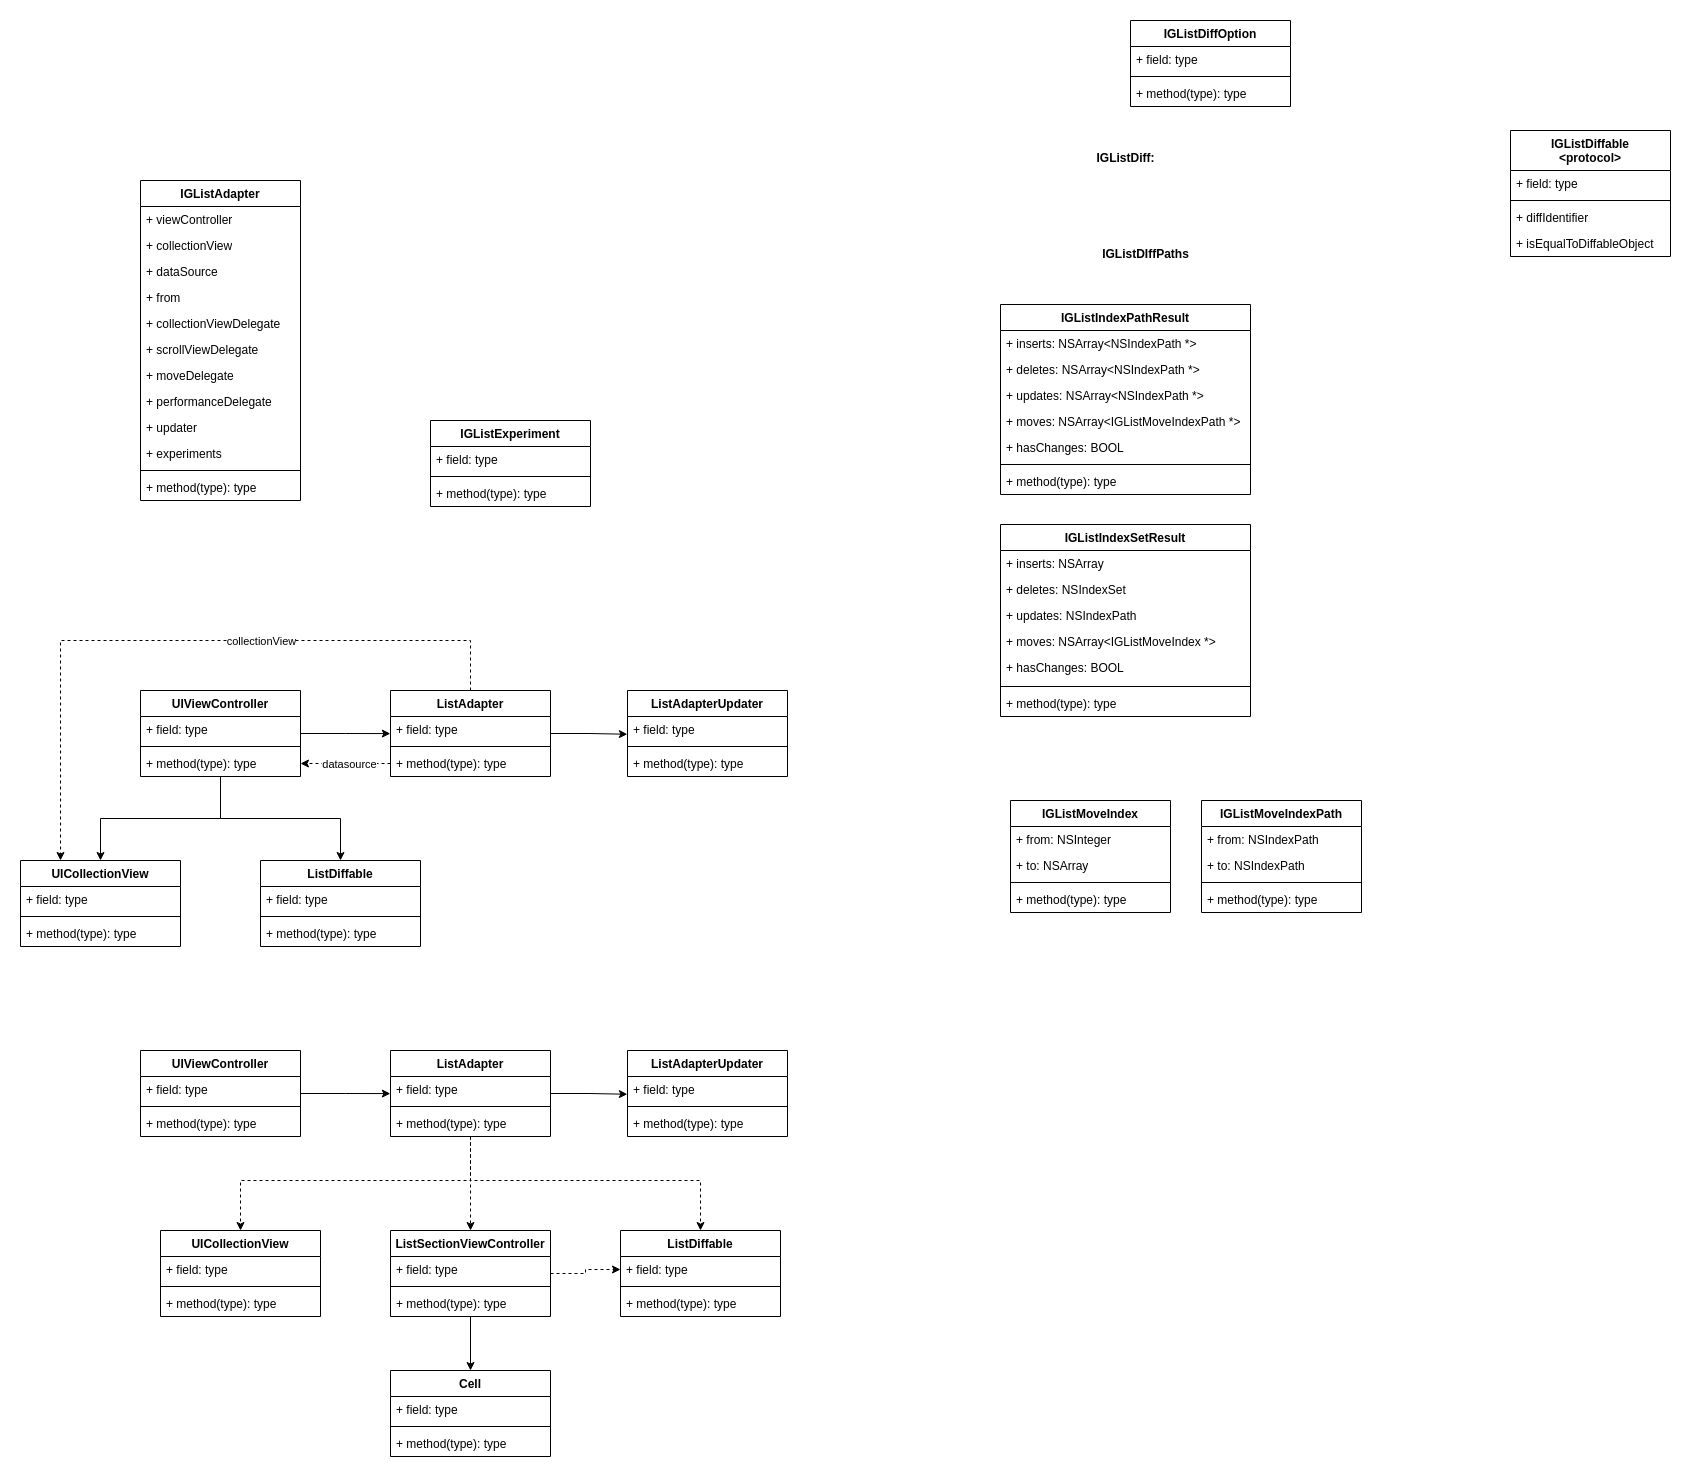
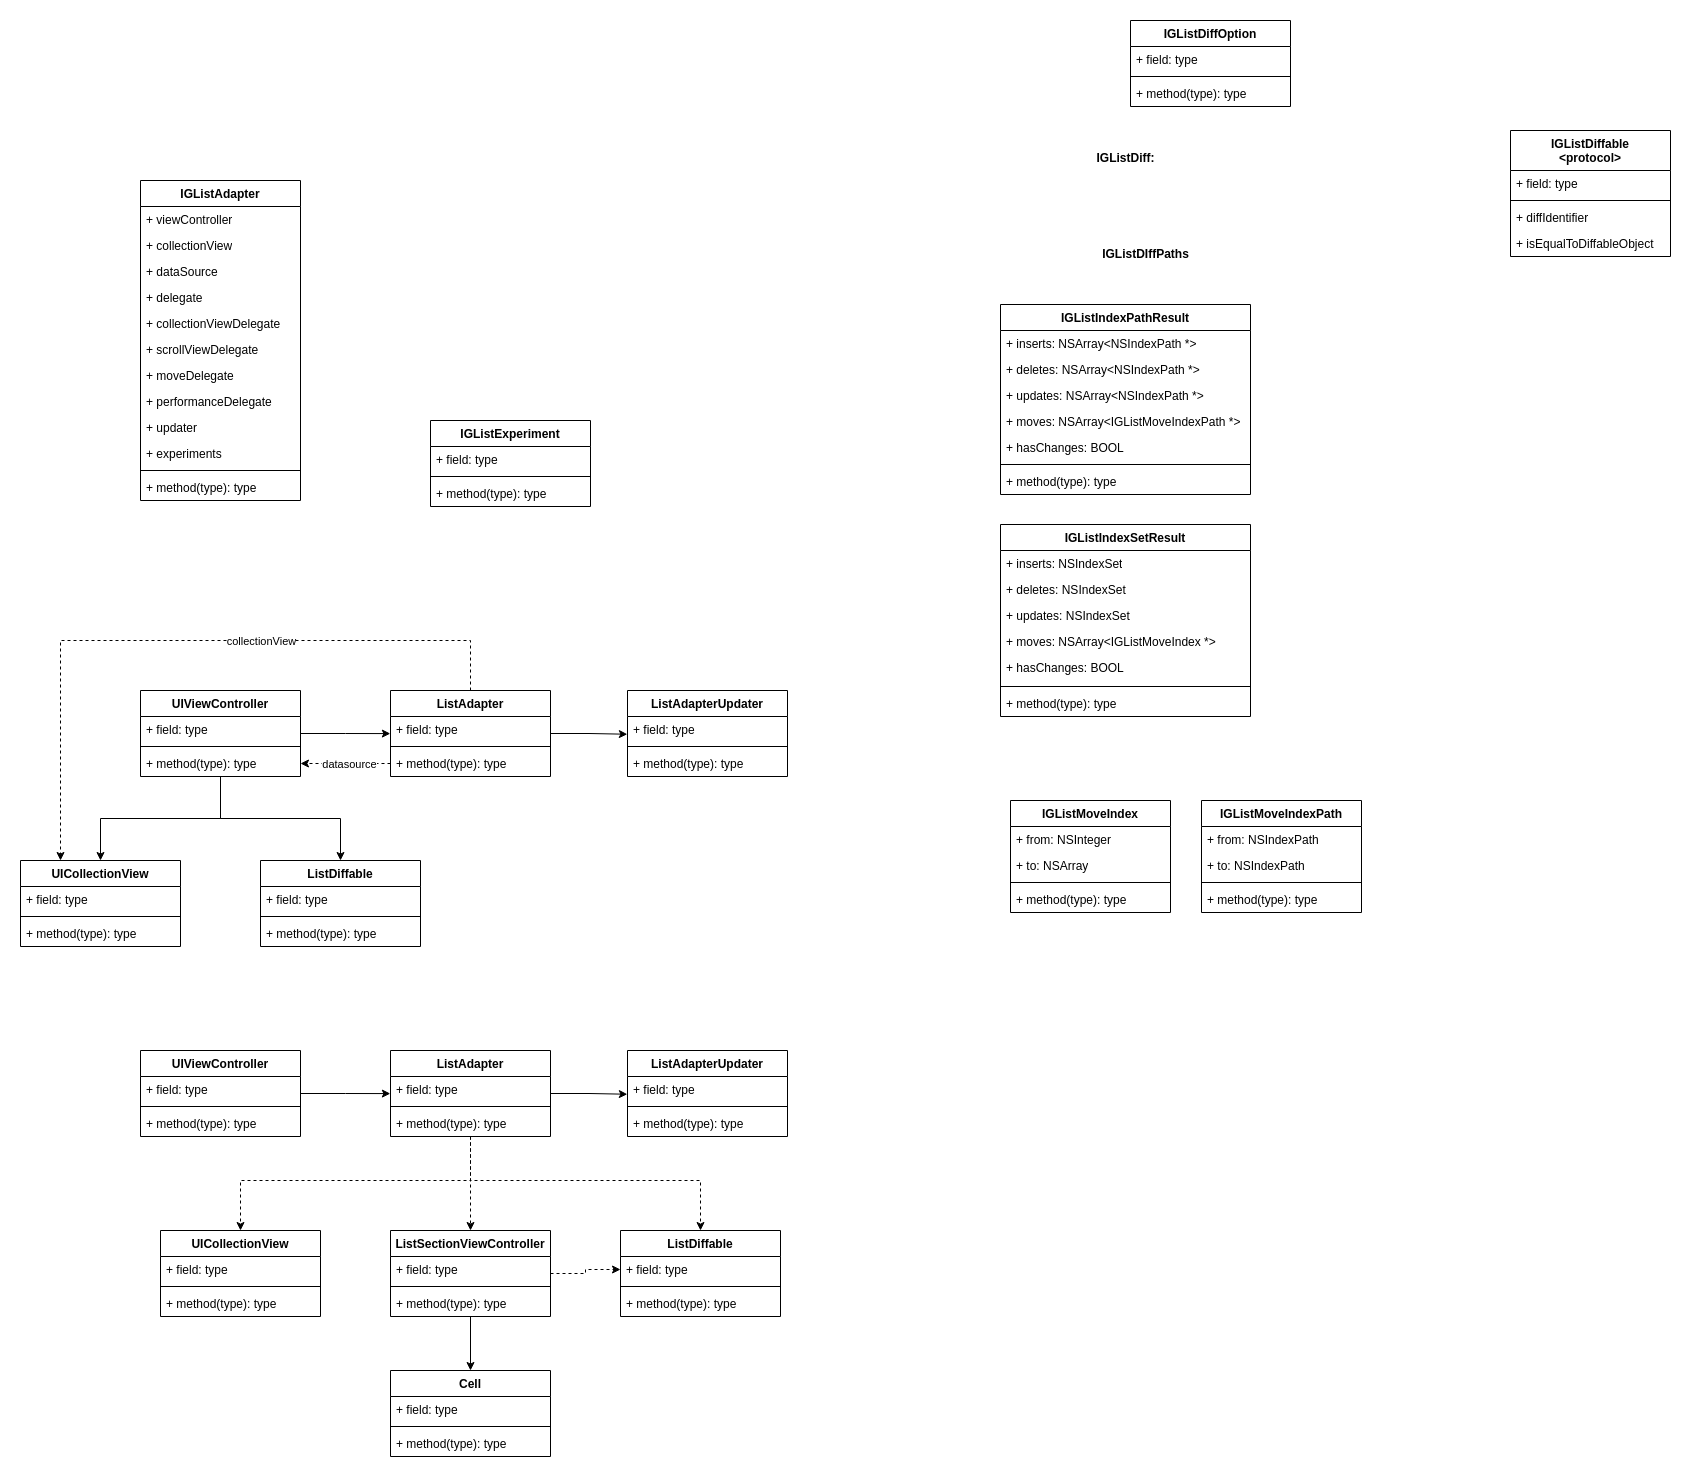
node "+ from": label "+ from" -> "+ delegate"
node "+ inserts: NSArray": label "+ inserts: NSArray" -> "+ inserts: NSIndexSet"
node "+ updates: NSIndexPath": label "+ updates: NSIndexPath" -> "+ updates: NSIndexSet"
